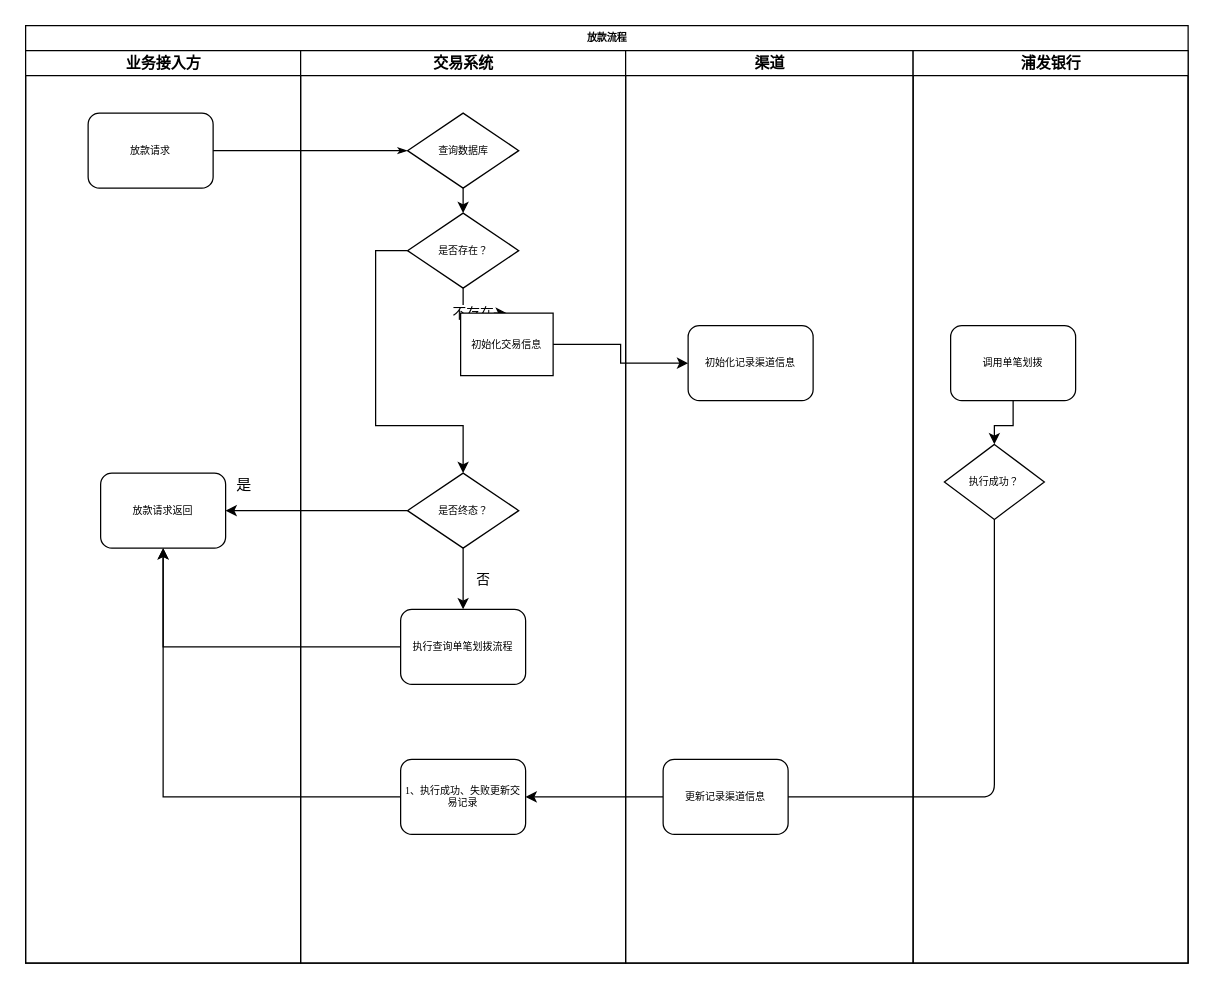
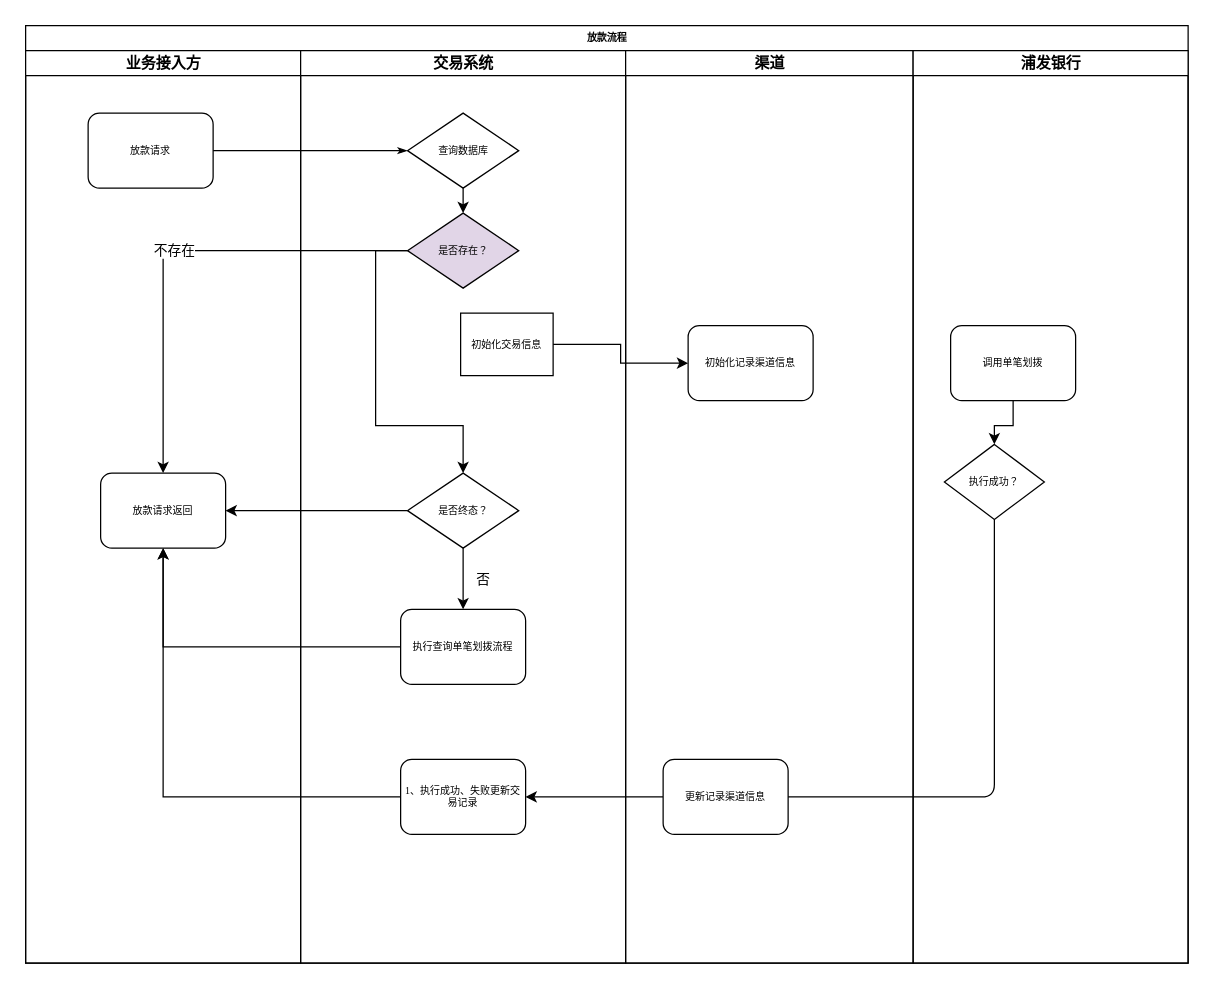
node "是否存在？": fillcolor #ffffff -> #e1d5e7
edge "是否存在？" -> "初始化交易信息": now "是否存在？" -> "放款请求返回"
node "是": removed
